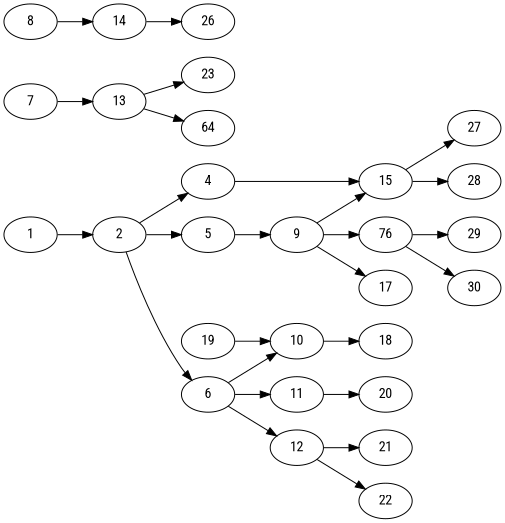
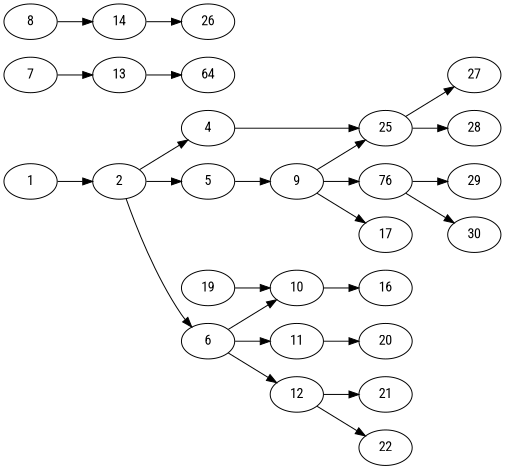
node "23": removed
node "15": label "15" -> "25"
node "18": label "18" -> "16"
